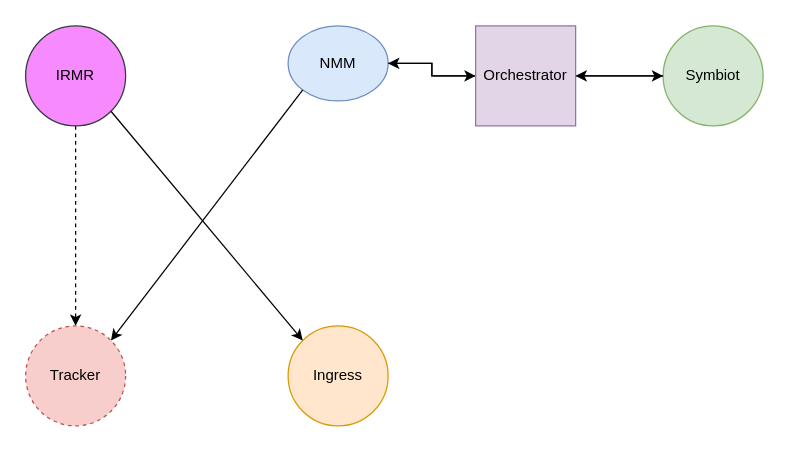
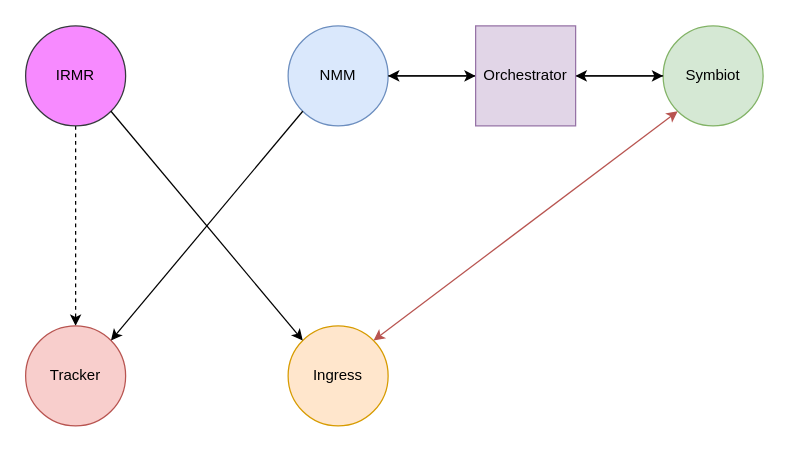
node "NMM": size 100x75 -> 100x100
edge "Symbiot" -- "Ingress": added
node "Tracker": style dashed -> solid
